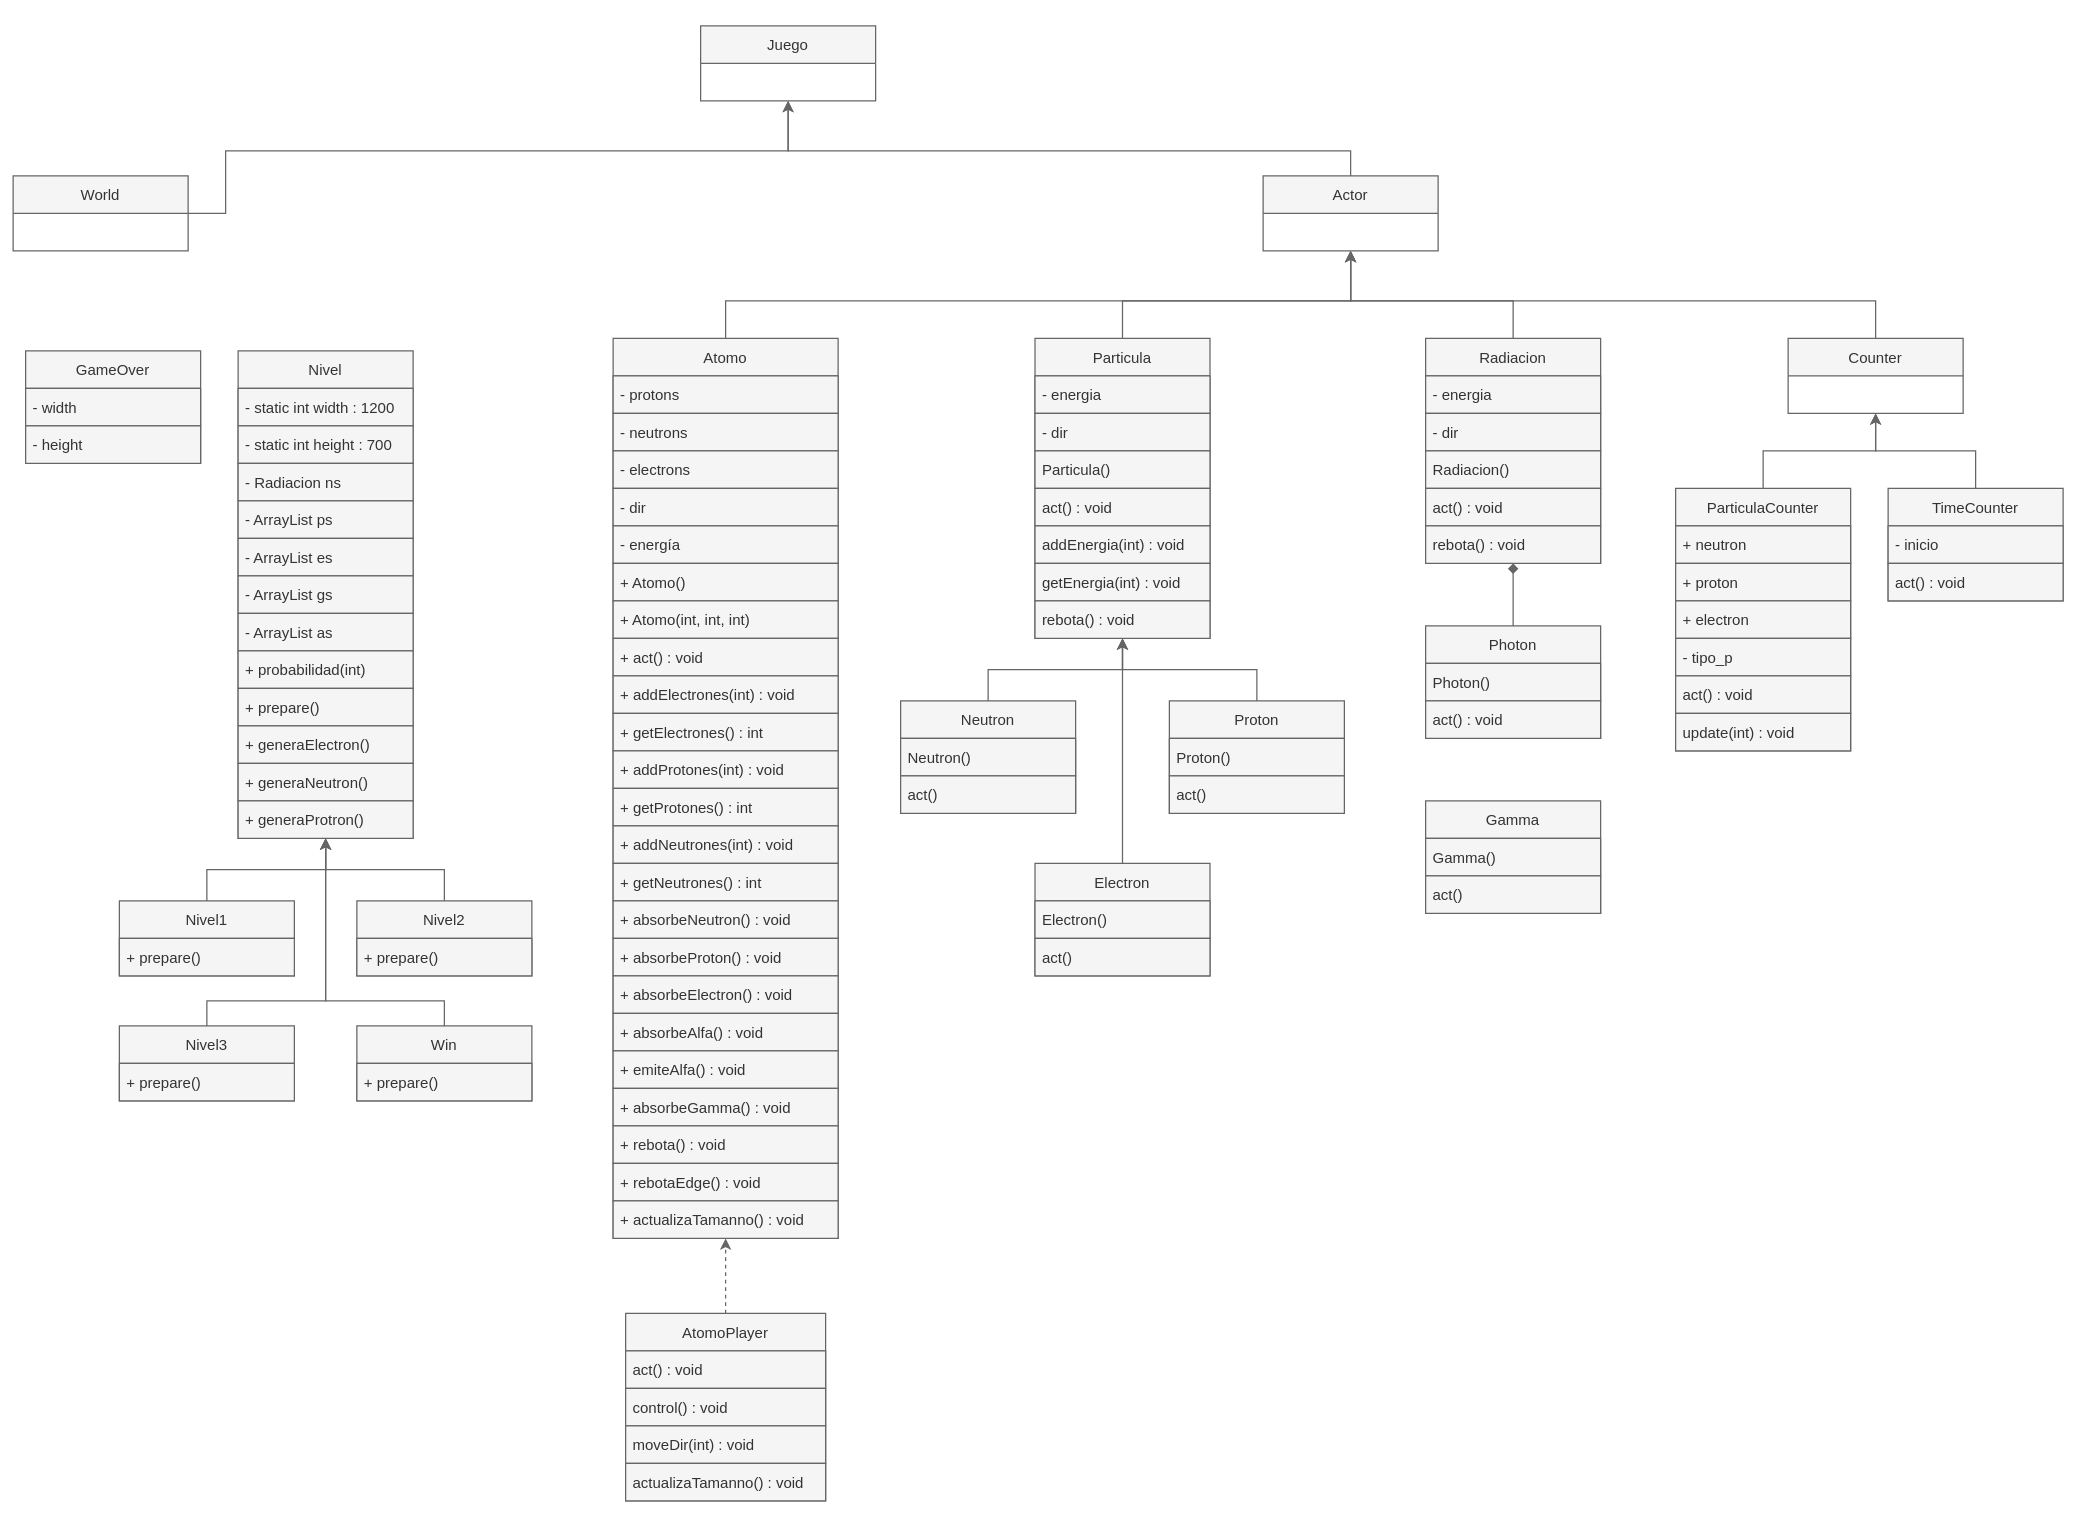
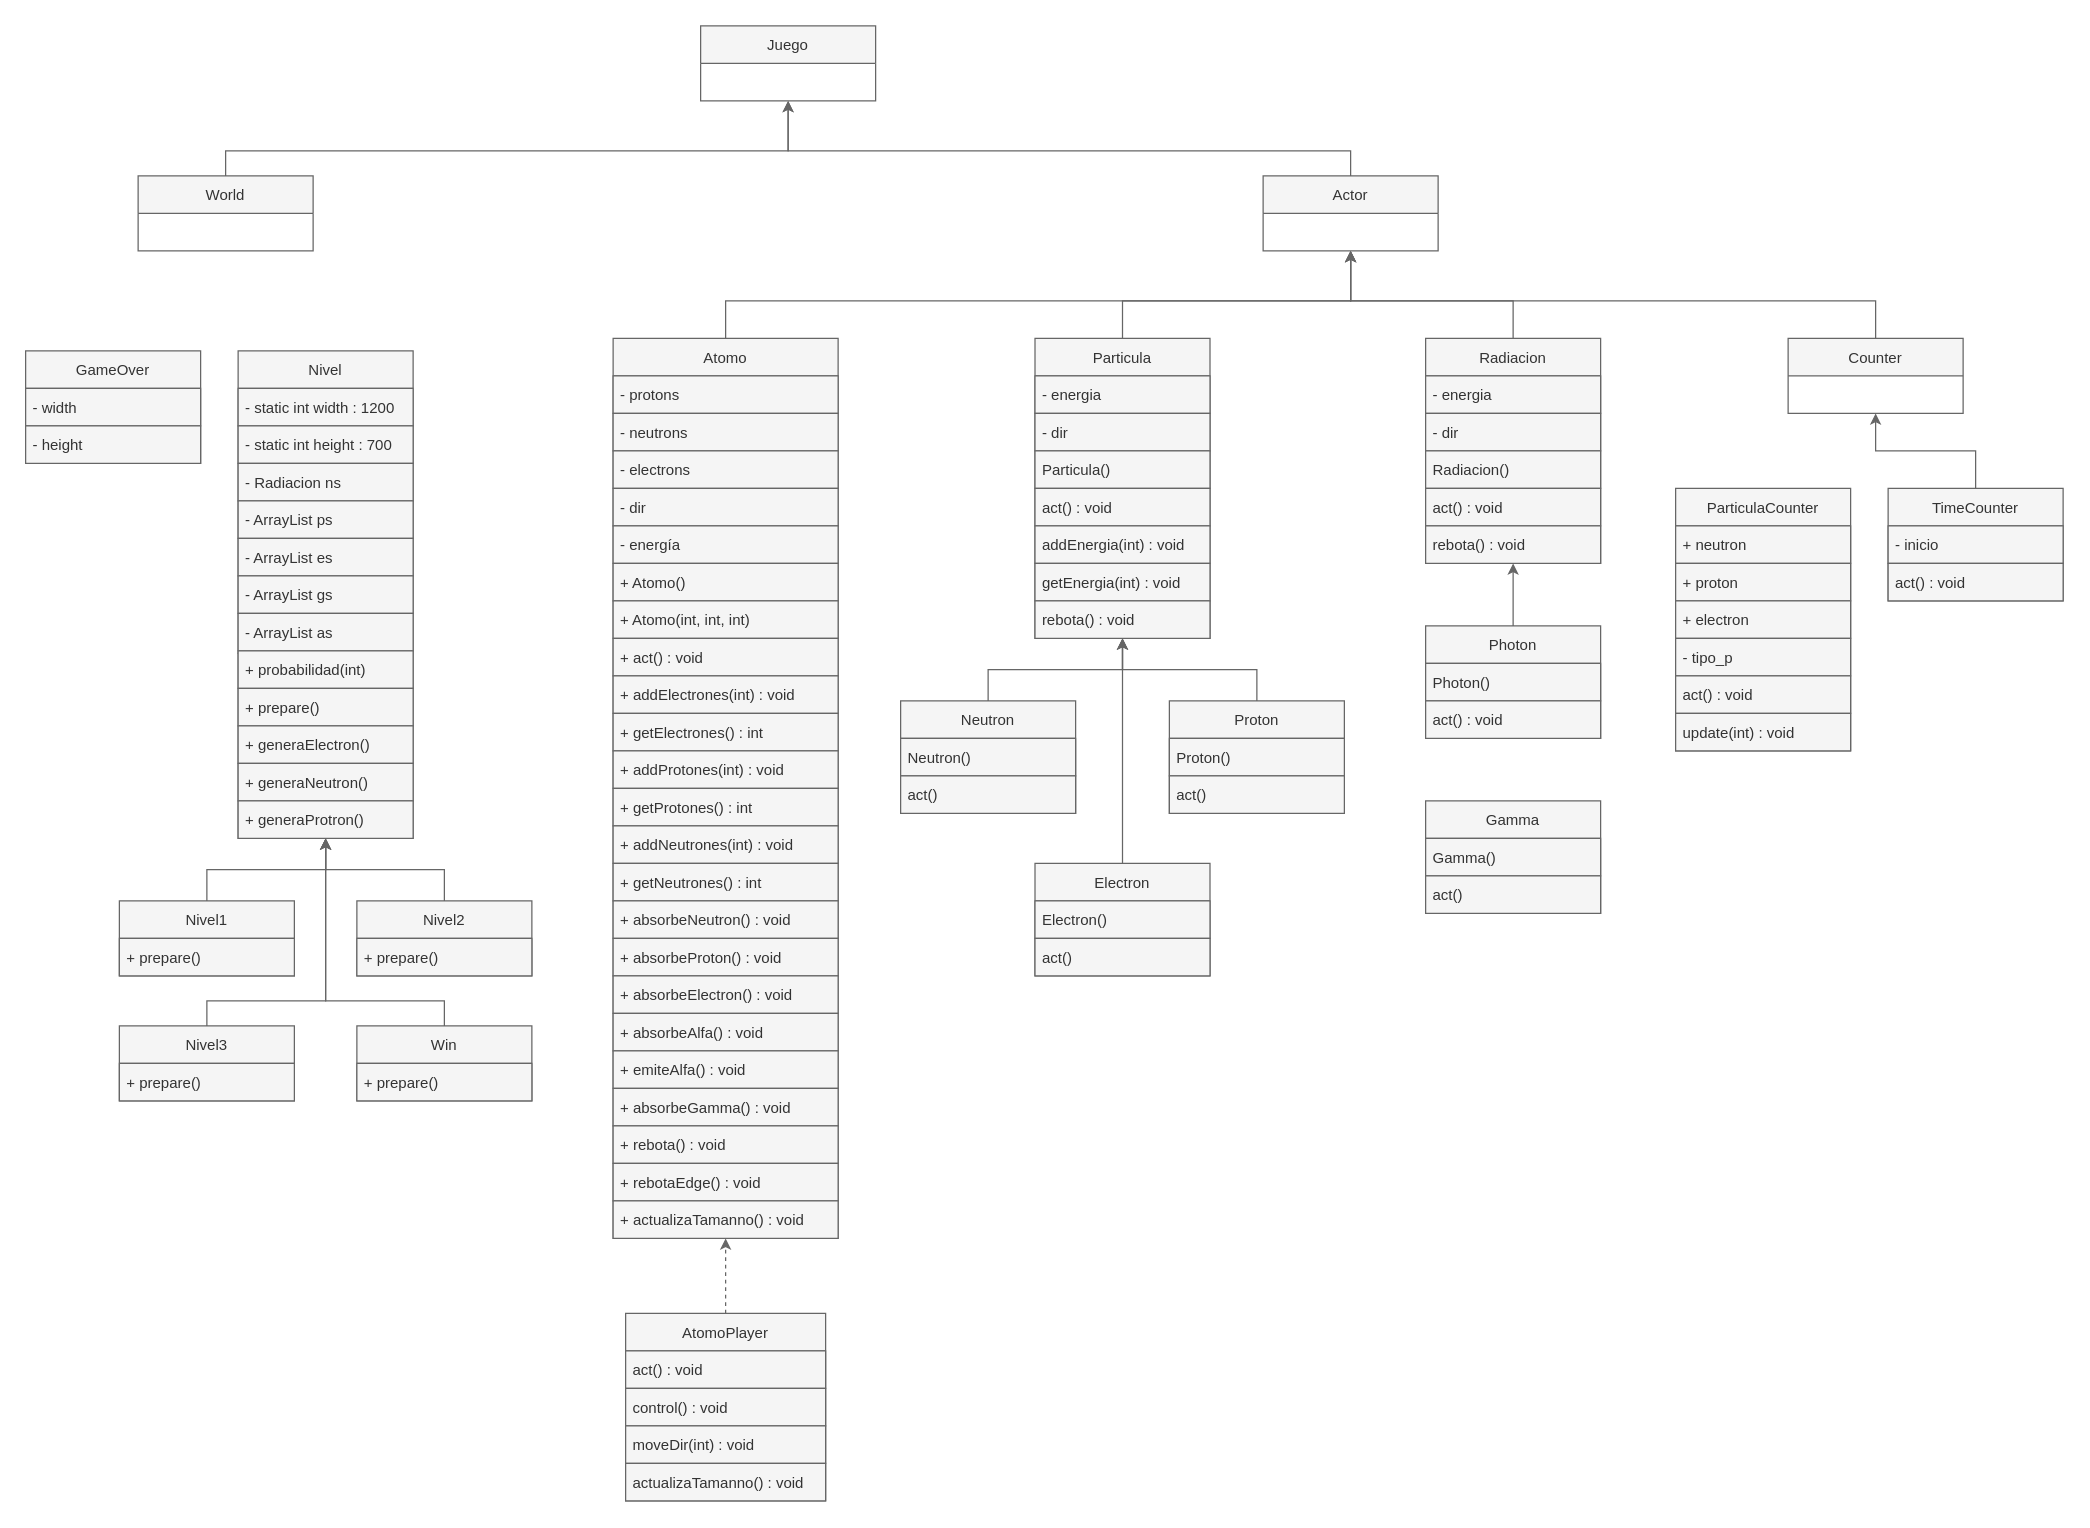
node "World": moved (101, 213) -> (226, 213)
edge "ParticulaCounter" -> "Counter": removed
edge "Photon" -> "Radiacion": arrowhead diamond -> classic
